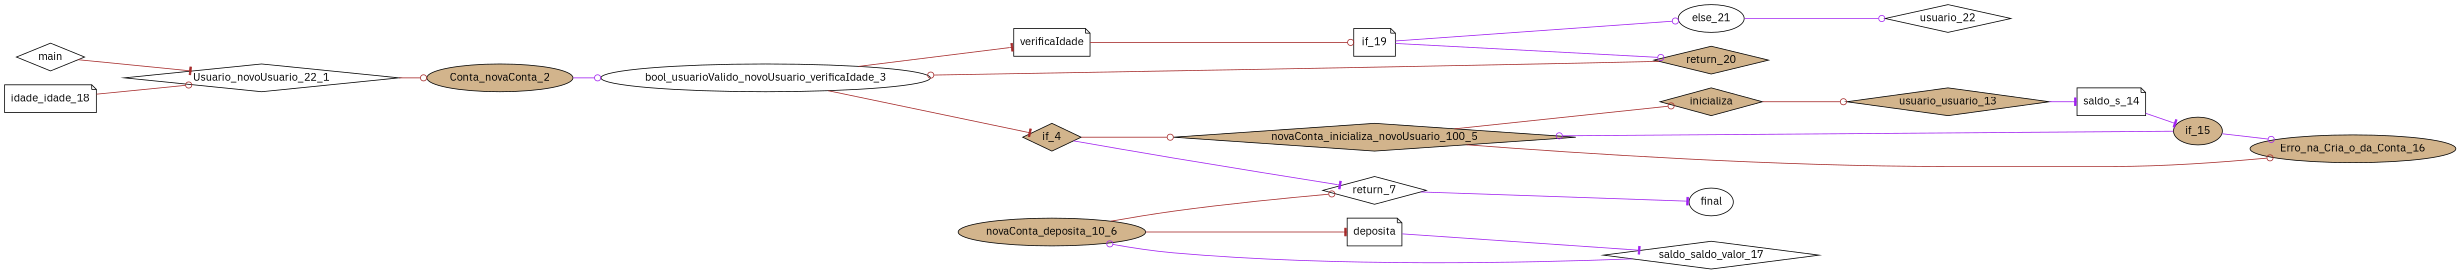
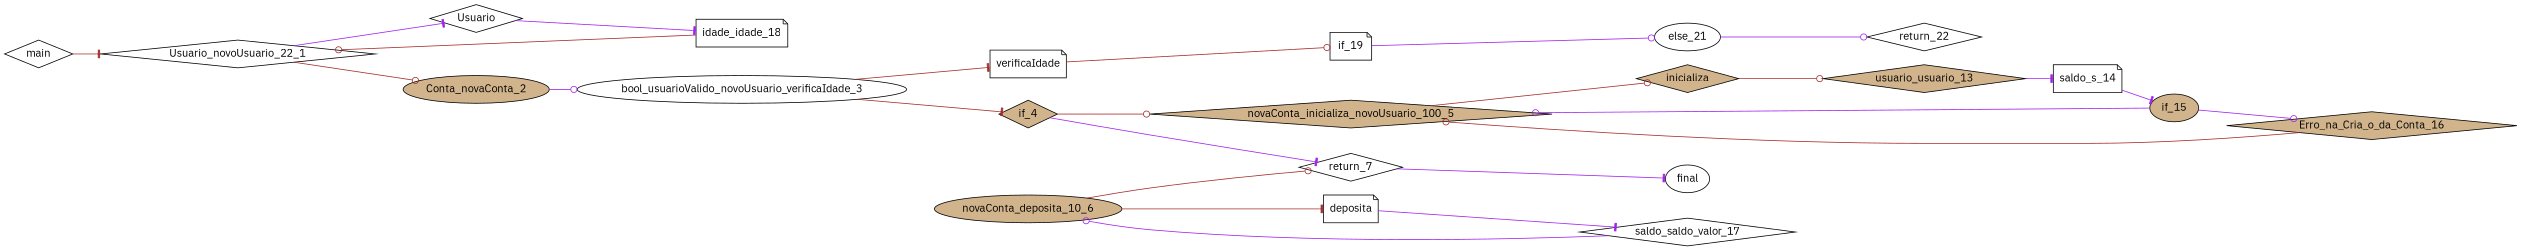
node "Usuario": added
node "usuario_22": label "usuario_22" -> "return_22"
node "return_20": removed
node "Erro_na_Cria_o_da_Conta_16": shape ellipse -> diamond
edge "novaConta_inicializa_novoUsuario_100_5" -> "Erro_na_Cria_o_da_Conta_16": reversed
